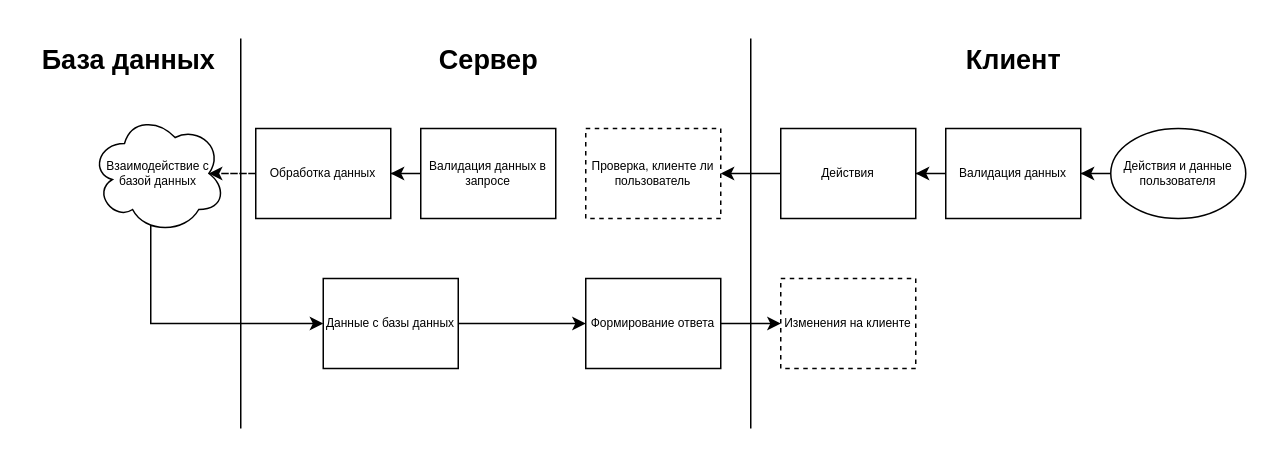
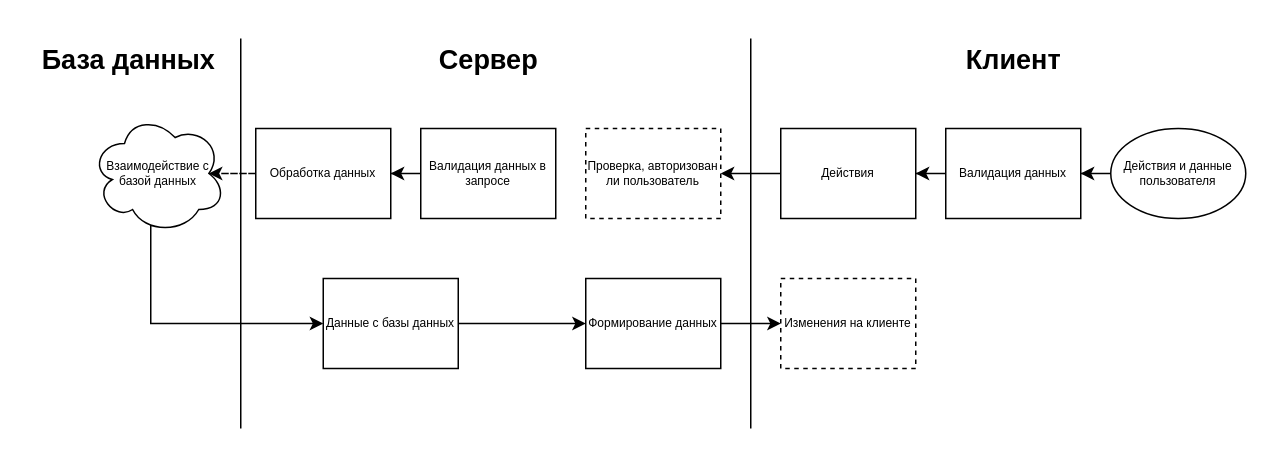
node "Проверка, клиенте ли пользователь": label "Проверка, клиенте ли пользователь" -> "Проверка, авторизован ли пользователь"
node "Формирование ответа": label "Формирование ответа" -> "Формирование данных"
